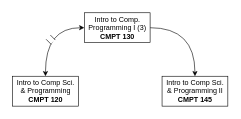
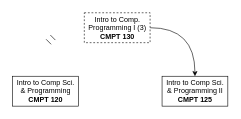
node "Intro to Comp. Programming I (3) CMPT 130": style solid -> dashed
edge "Intro to Comp. Programming I (3) CMPT 130" -- "Intro to Comp Sci. & Programming CMPT 120": removed
node "Intro to Comp Sci. & Programming II CMPT 145": label "Intro to Comp Sci. & Programming II CMPT 145" -> "Intro to Comp Sci. & Programming II CMPT 125"
